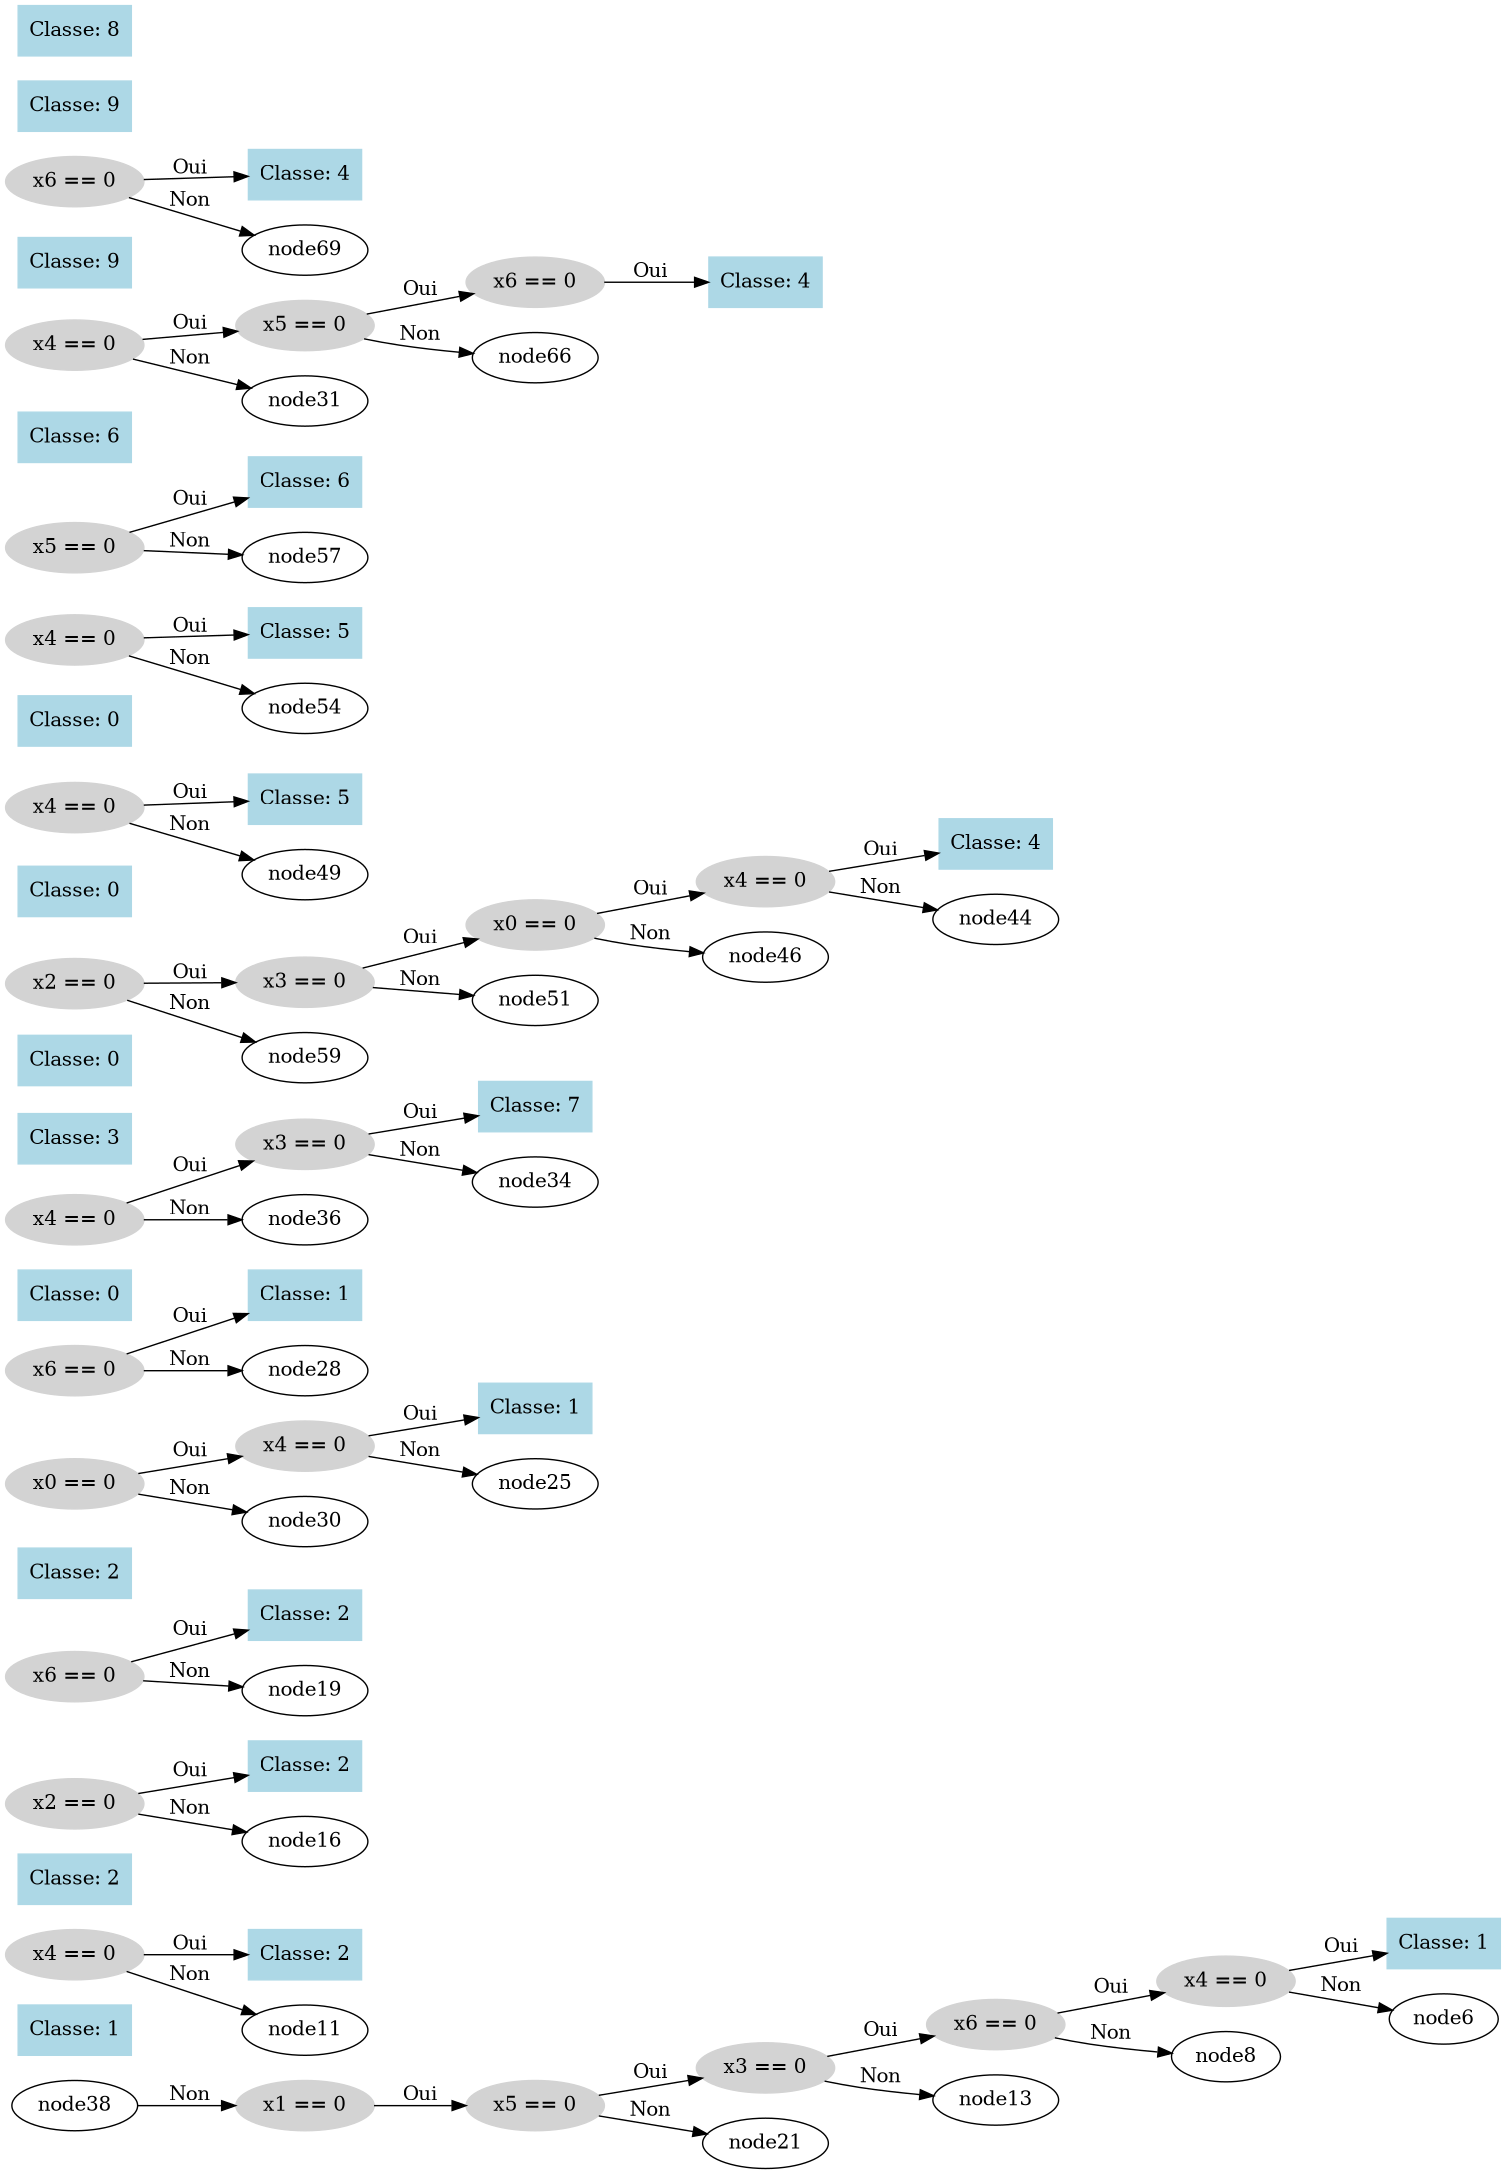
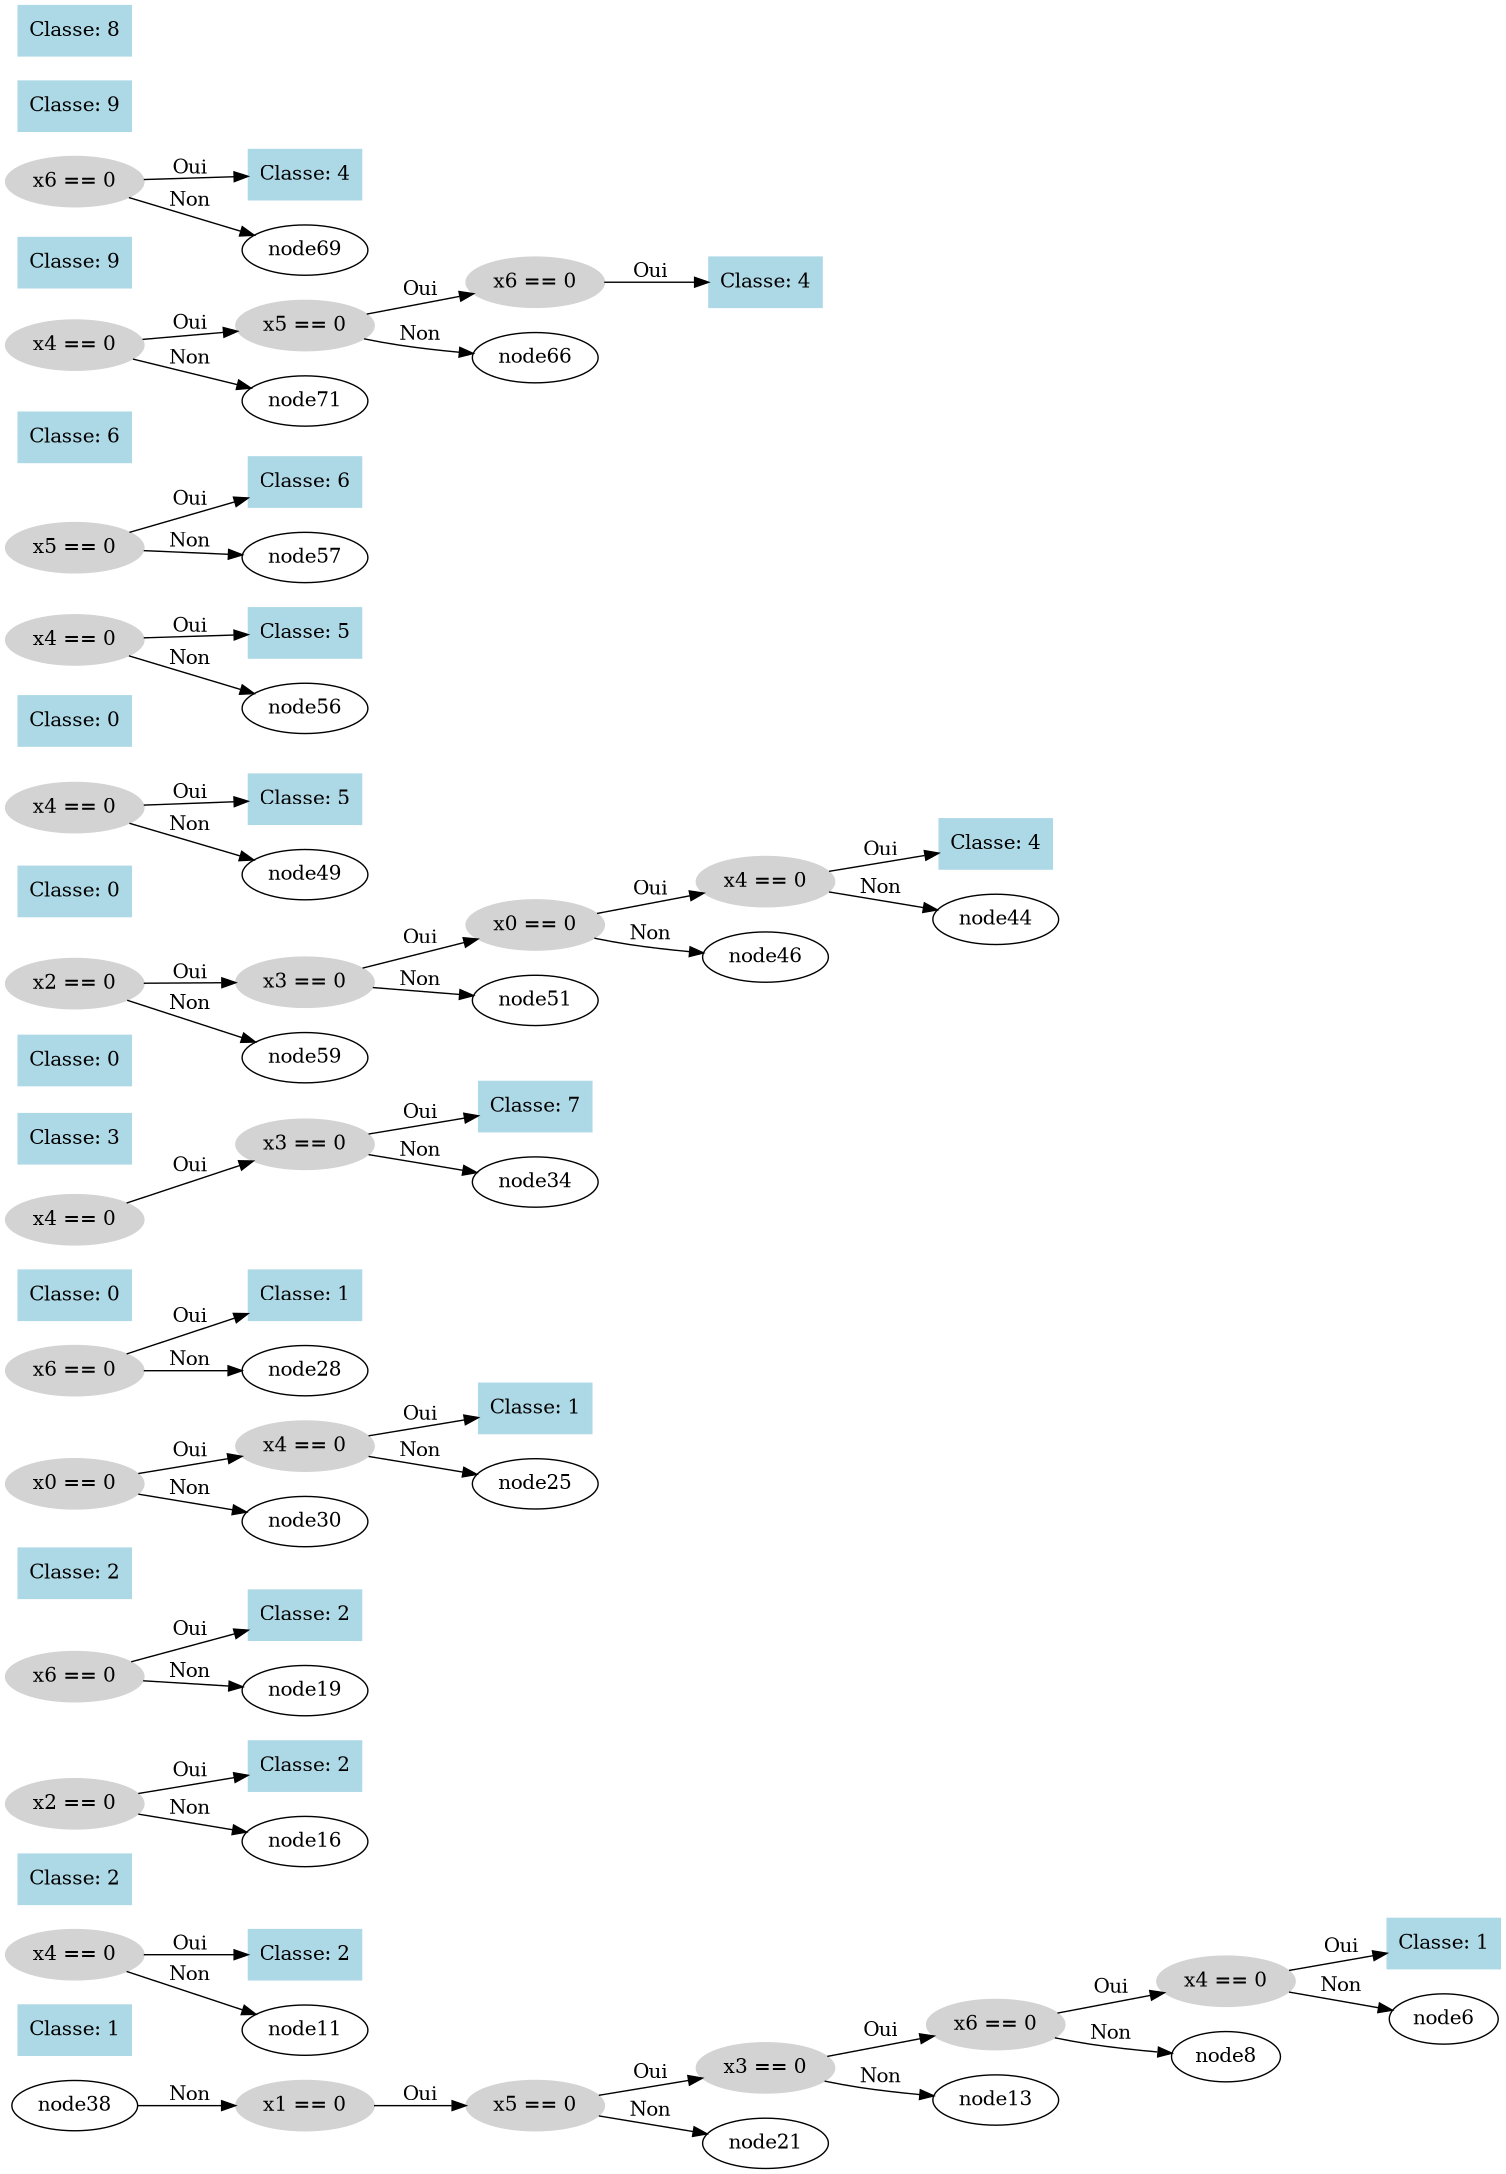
node "node31": label "node31" -> "node71"
node "node54": label "node54" -> "node56"
node "node36": removed
